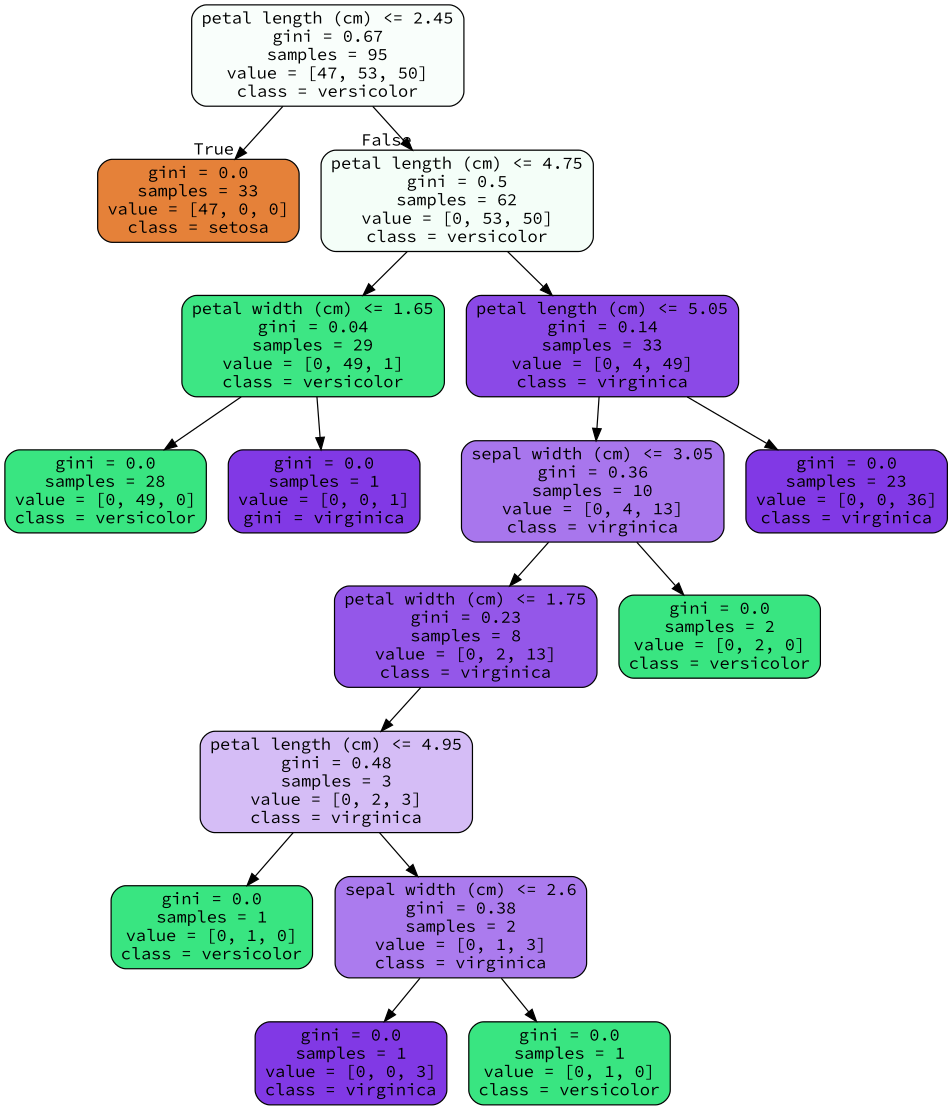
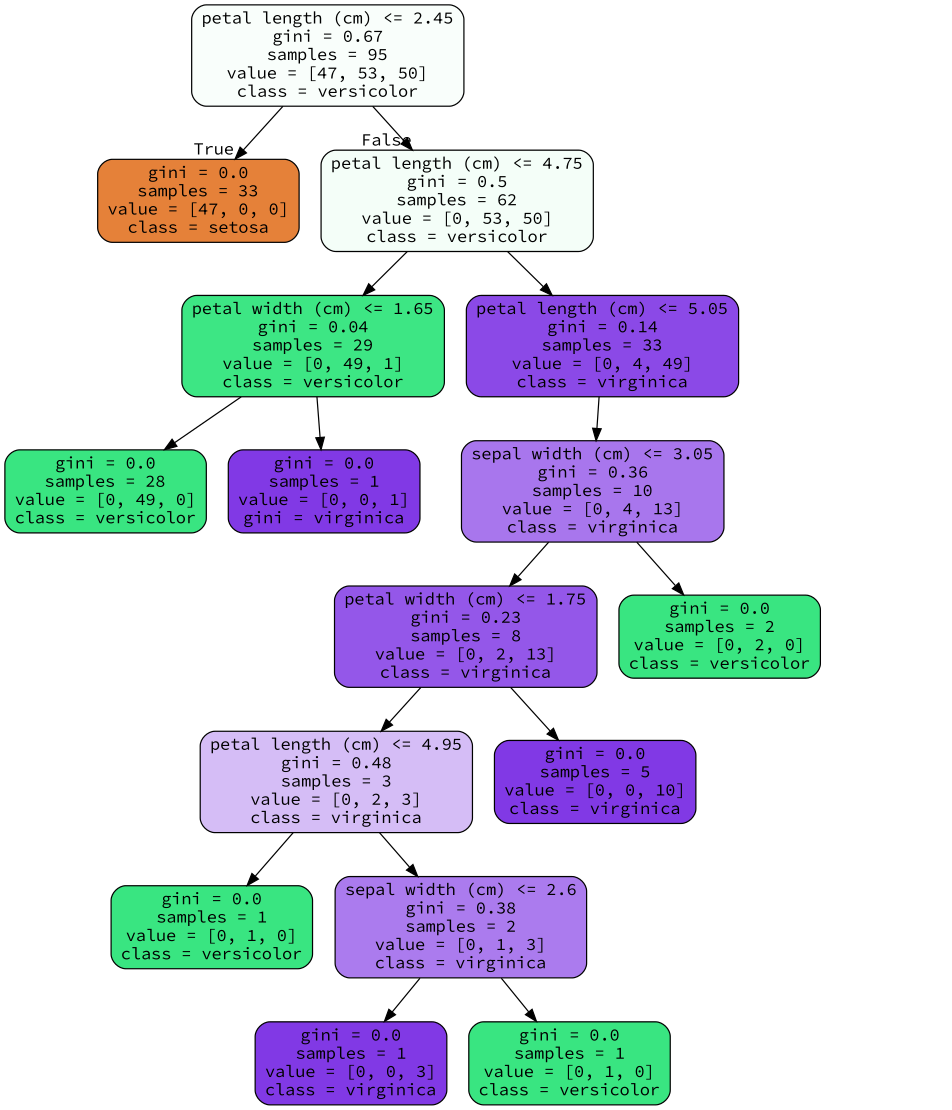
node "gini = 0.0 samples = 23 value = [0, 0, 36] class = virginica": removed
node "gini = 0.0 samples = 5 value = [0, 0, 10] class = virginica": added
